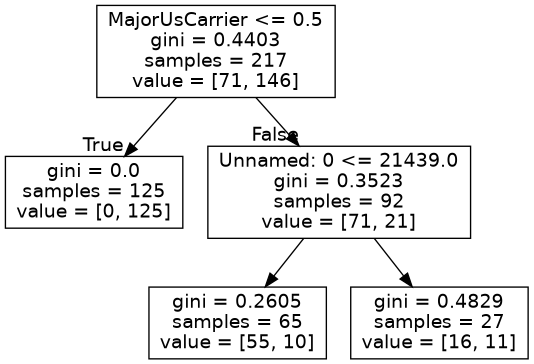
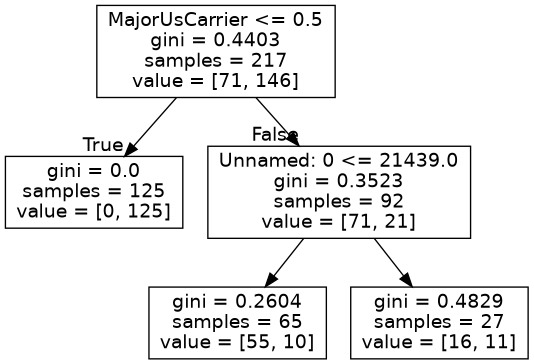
node "gini = 0.2605 samples = 65 value = [55, 10]": label "gini = 0.2605 samples = 65 value = [55, 10]" -> "gini = 0.2604 samples = 65 value = [55, 10]"
